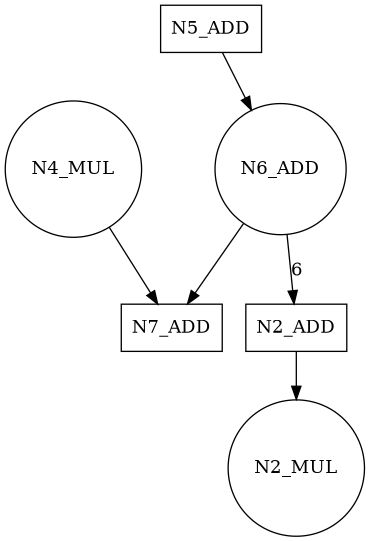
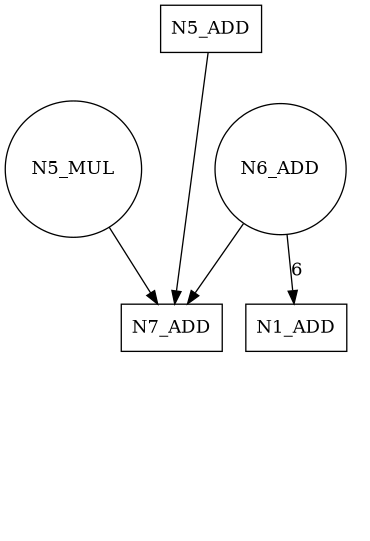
edge "N5_ADD" -> "N6_ADD": now "N5_ADD" -> "N7_ADD"
node "N4_MUL": label "N4_MUL" -> "N5_MUL"
node "N2_ADD": label "N2_ADD" -> "N1_ADD"
node "N2_MUL": removed
